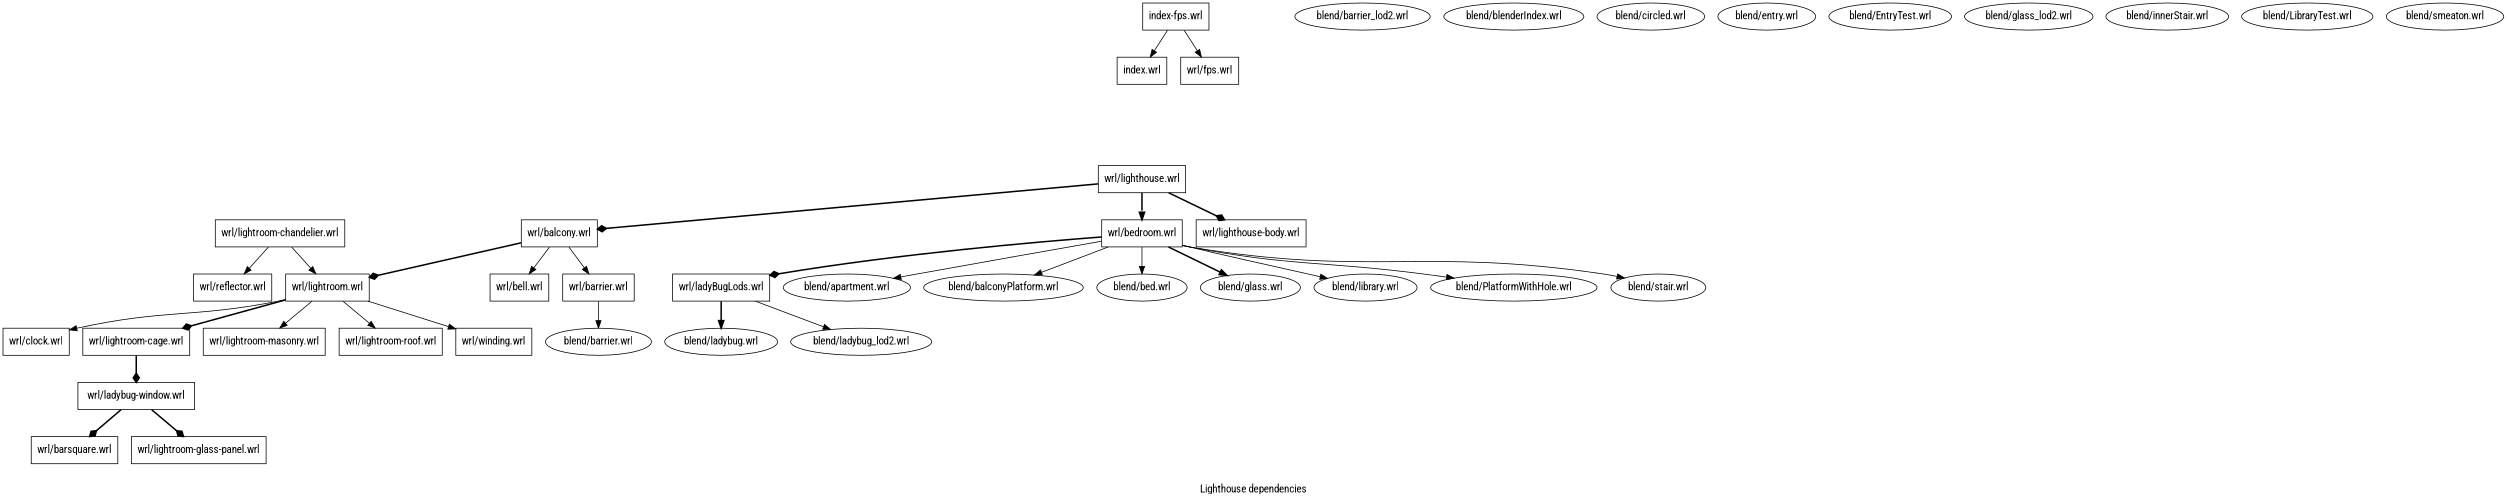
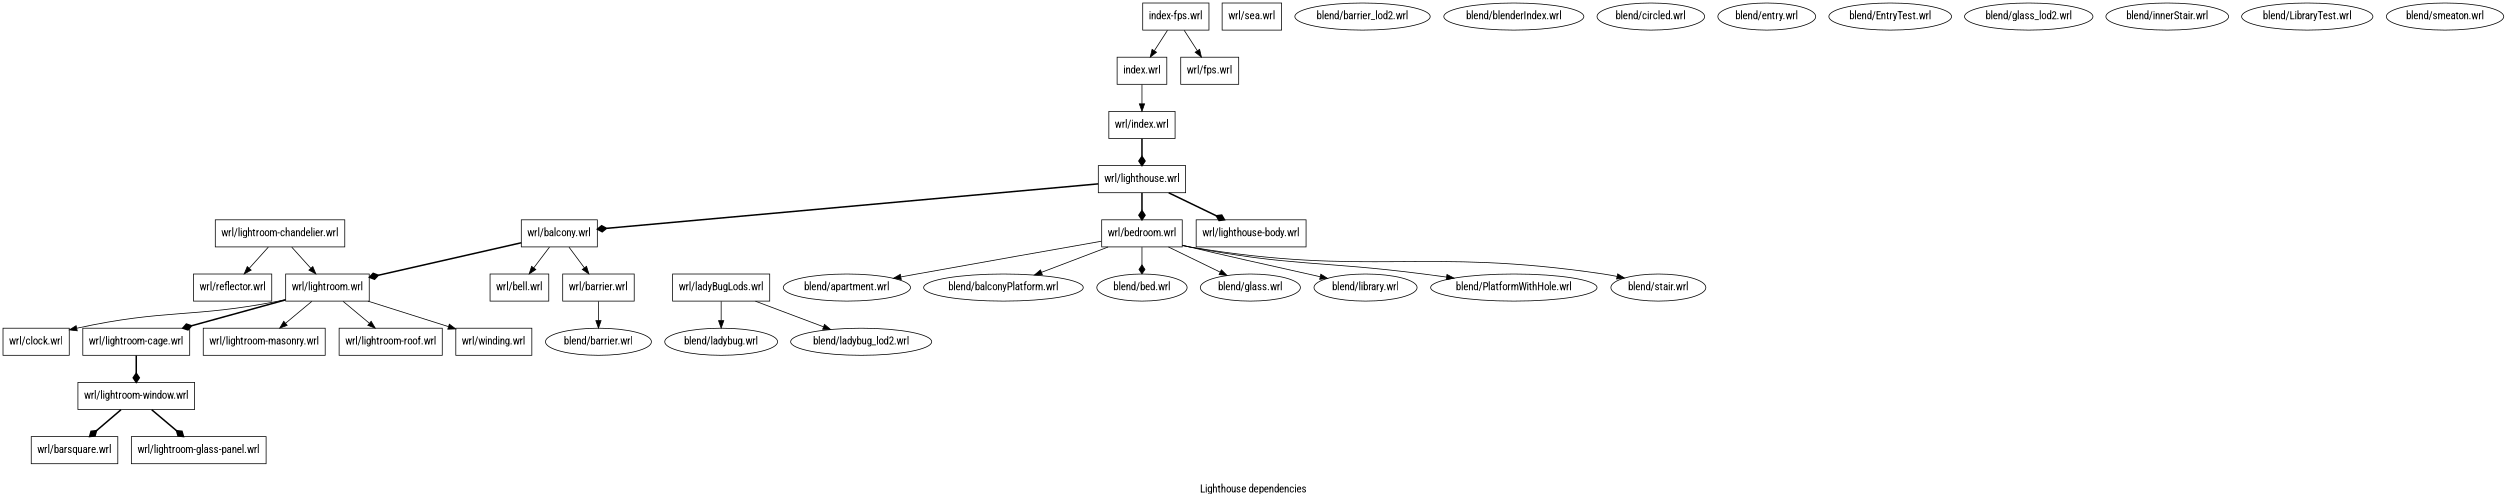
node "wrl/sea.wrl": added
node "wrl/index.wrl": added
edge "wrl/lighthouse.wrl" -> "wrl/bedroom.wrl": arrowhead normal -> diamond
edge "wrl/bedroom.wrl" -> "wrl/ladyBugLods.wrl": removed
edge "wrl/bedroom.wrl" -> "blend/bed.wrl": arrowhead normal -> diamond
edge "wrl/bedroom.wrl" -> "blend/glass.wrl": style bold -> solid
edge "wrl/ladyBugLods.wrl" -> "blend/ladybug.wrl": style bold -> solid
node "wrl/ladybug-window.wrl": label "wrl/ladybug-window.wrl" -> "wrl/lightroom-window.wrl"
